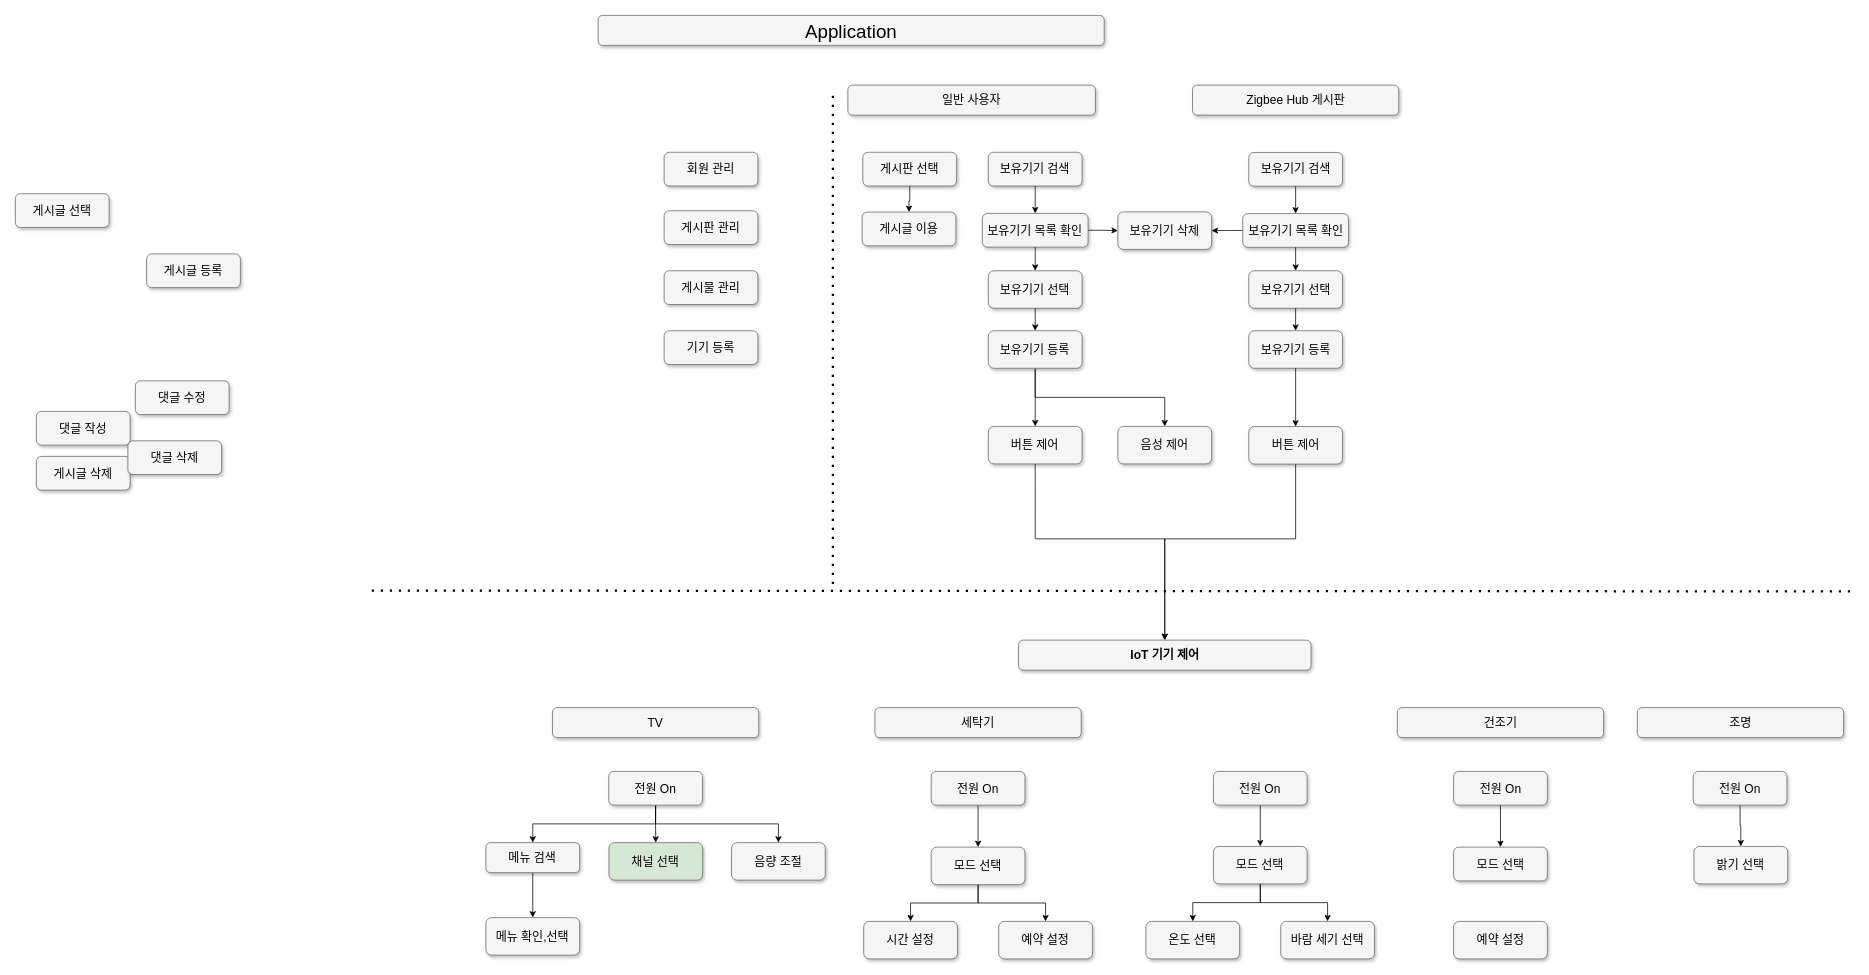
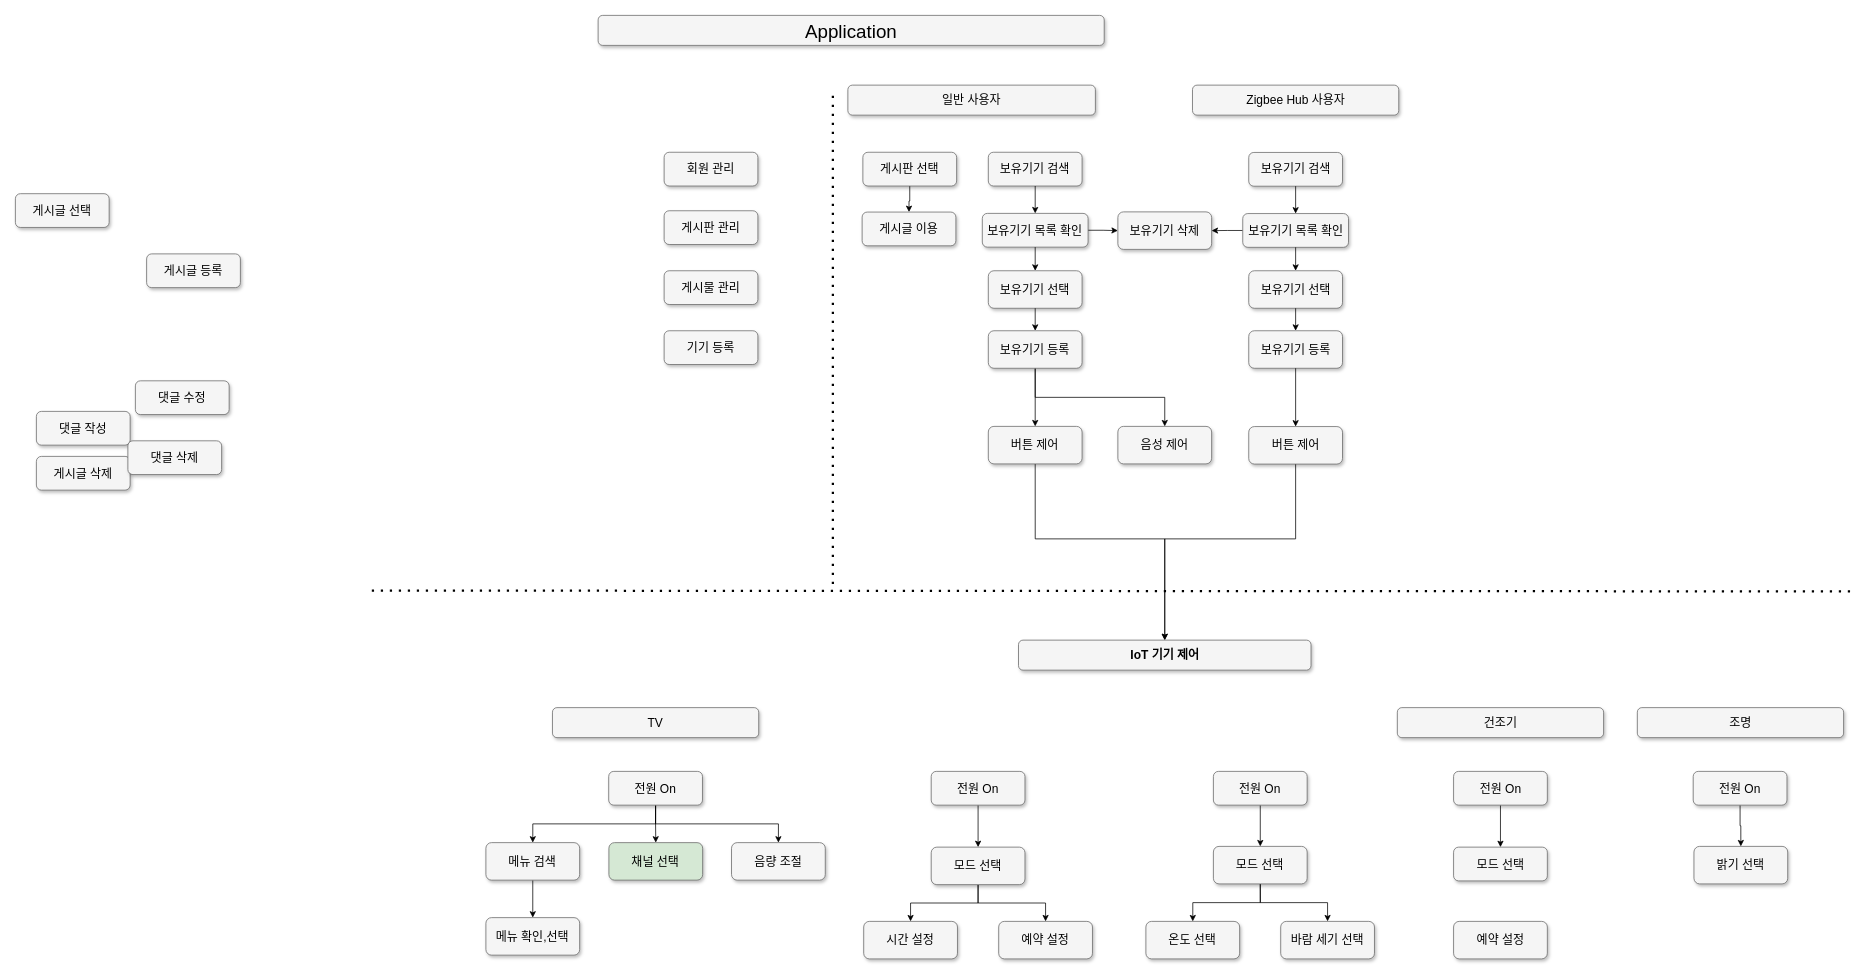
node "Zigbee Hub 게시판": label "Zigbee Hub 게시판" -> "Zigbee Hub 사용자"
node "세탁기": removed
node "메뉴 검색": size 94x30 -> 94x38
